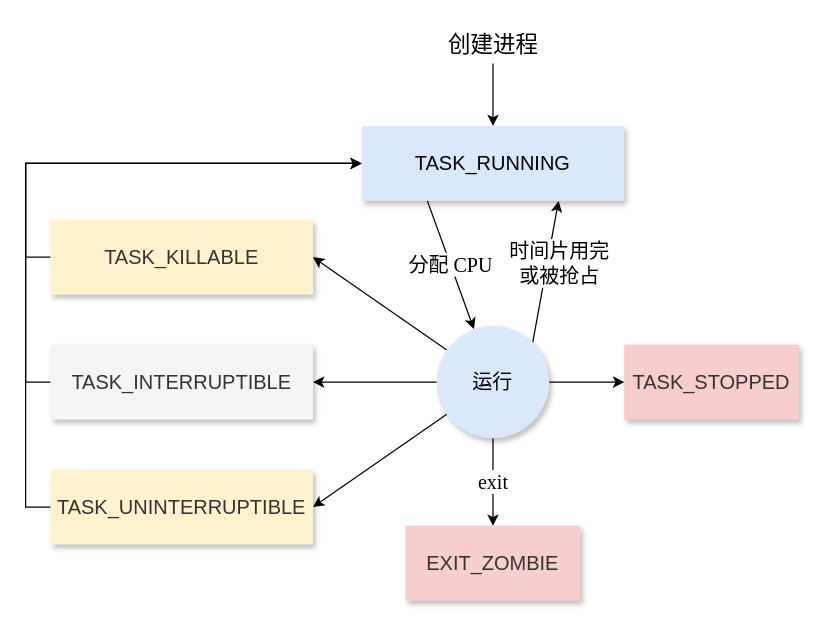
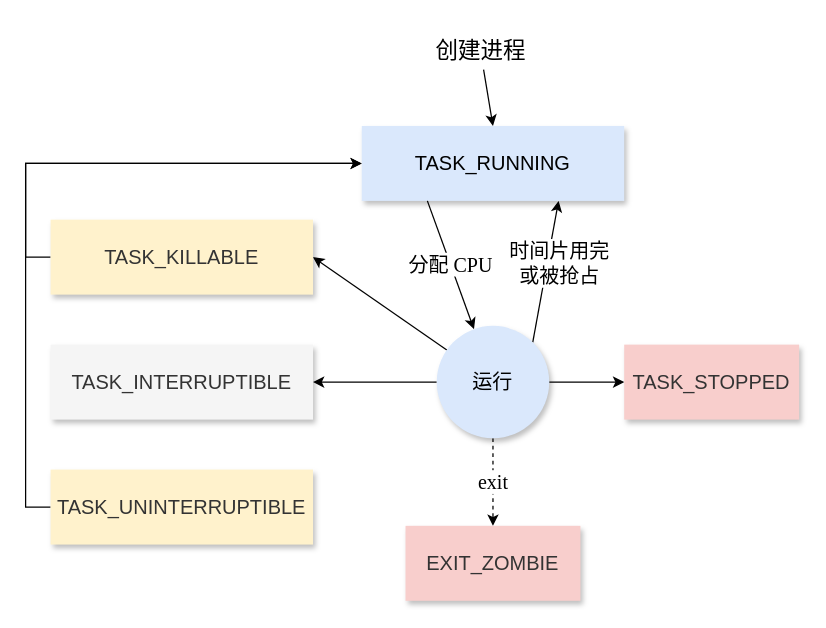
node "创建进程": moved (493, 44) -> (481, 51)
edge "TASK_INTERRUPTIBLE" -> "TASK_RUNNING": removed
edge "运行" -> "EXIT_ZOMBIE": style solid -> dashed
edge "运行" -> "TASK_UNINTERRUPTIBLE": removed
